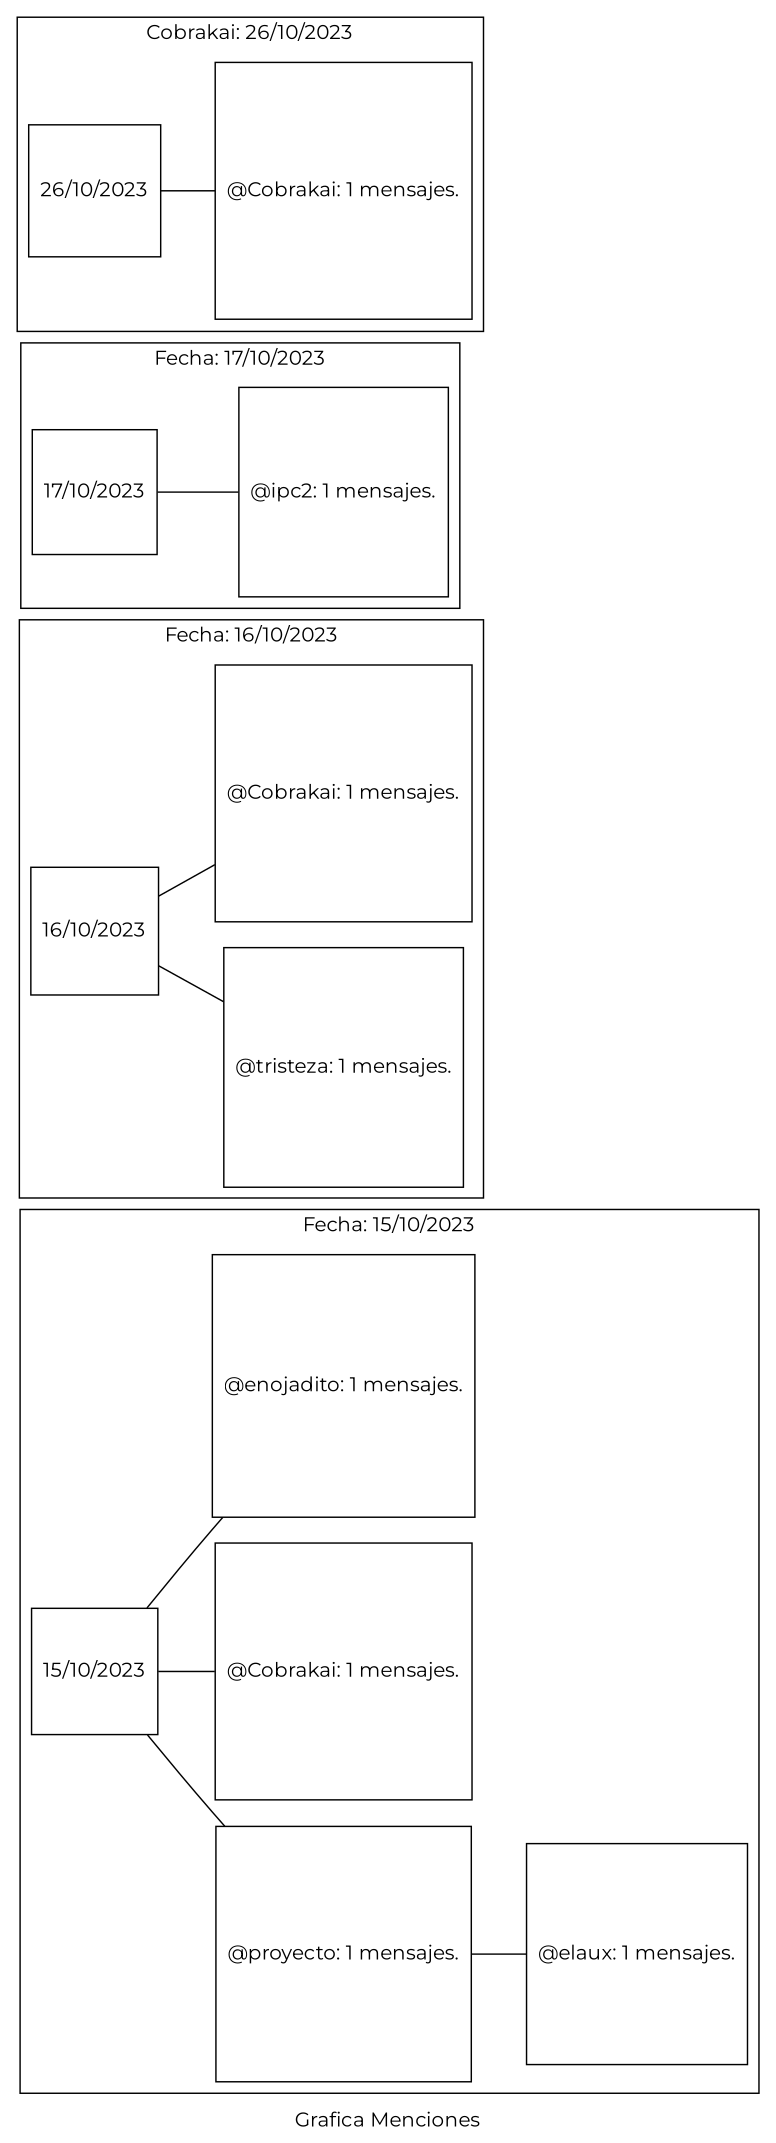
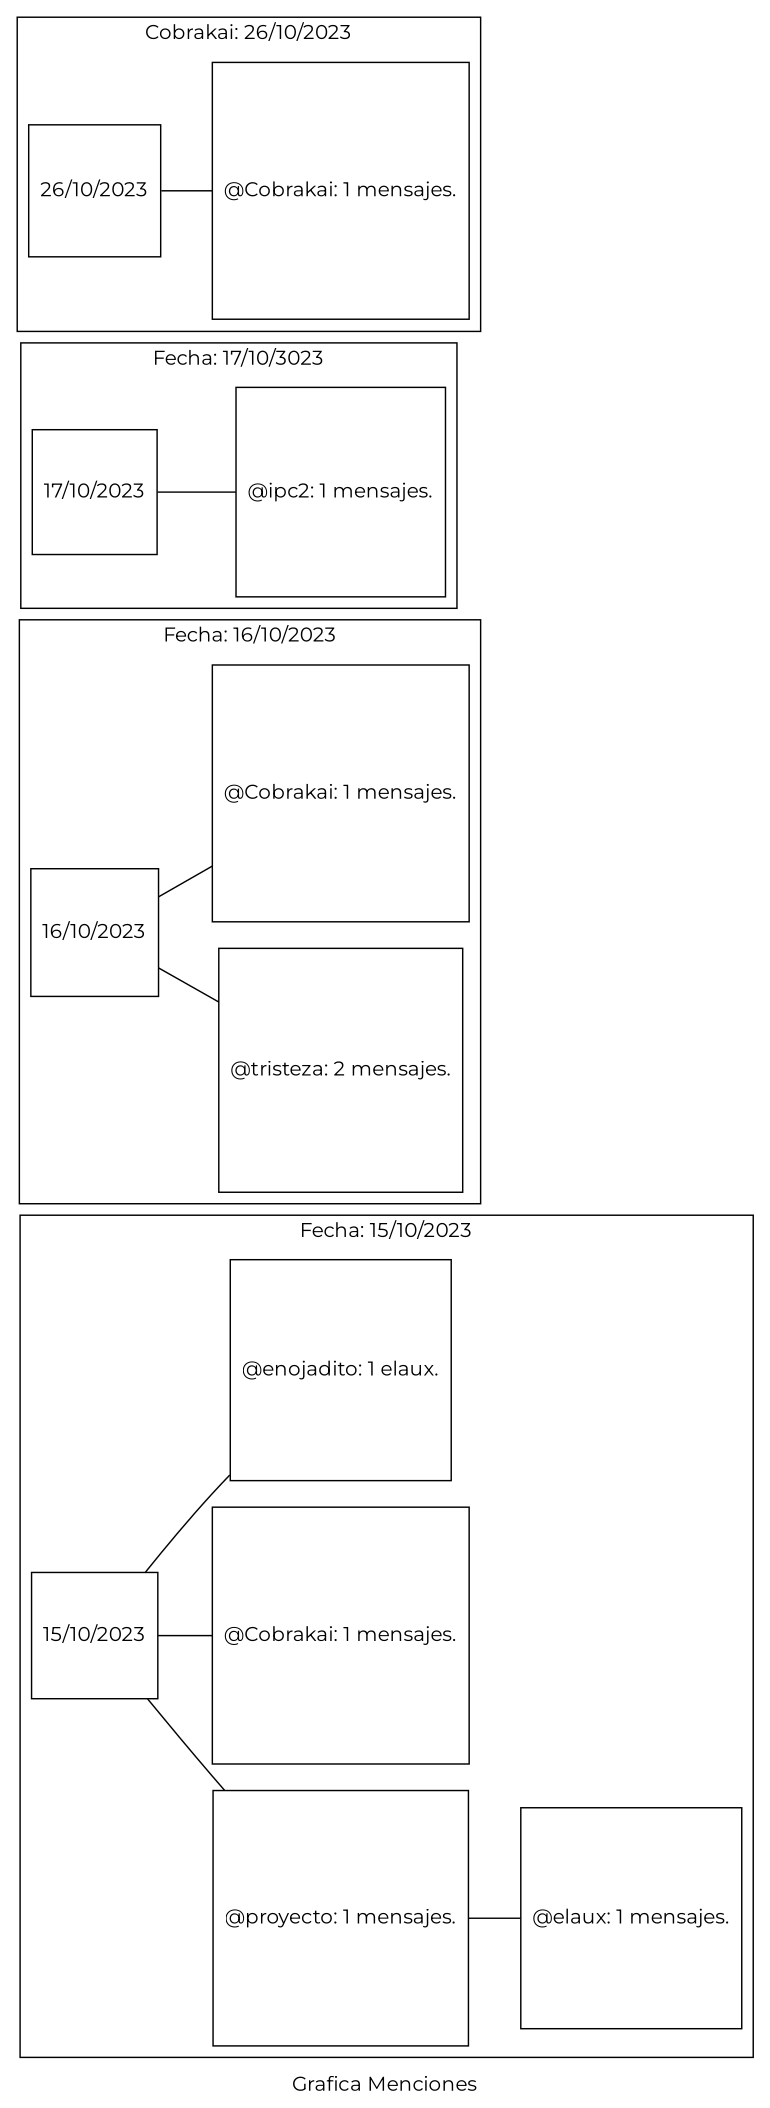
cluster "Fecha: 17/10/2023": label "Fecha: 17/10/2023" -> "Fecha: 17/10/3023"
node "@tristeza: 1 mensajes.": label "@tristeza: 1 mensajes." -> "@tristeza: 2 mensajes."
node "@enojadito: 1 mensajes.": label "@enojadito: 1 mensajes." -> "@enojadito: 1 elaux."
